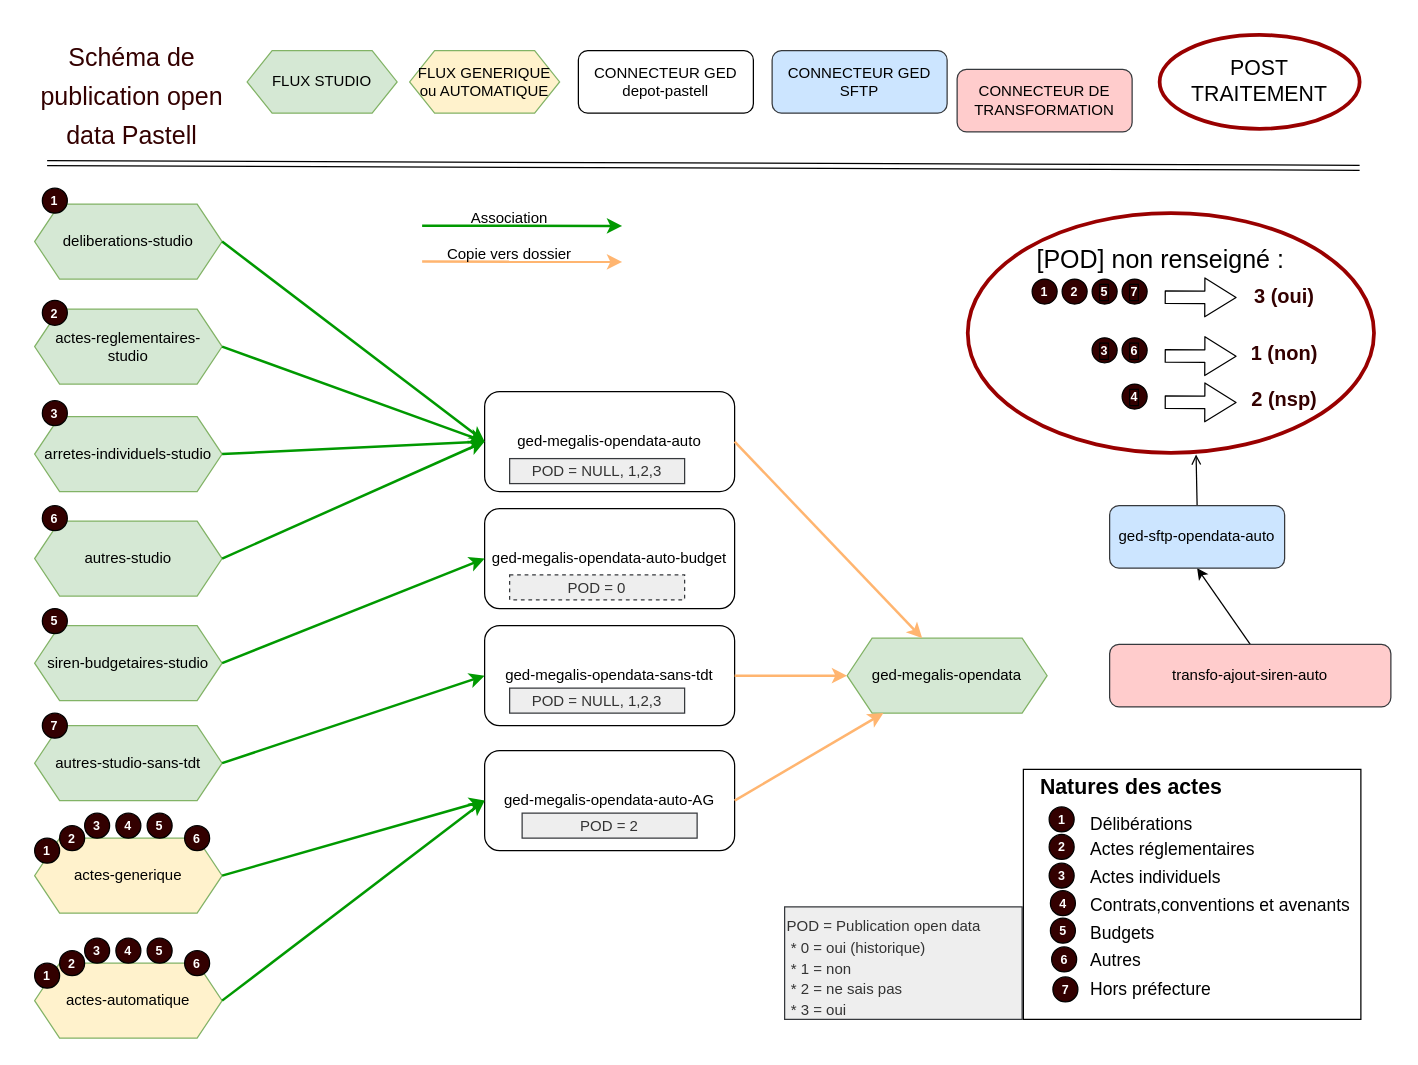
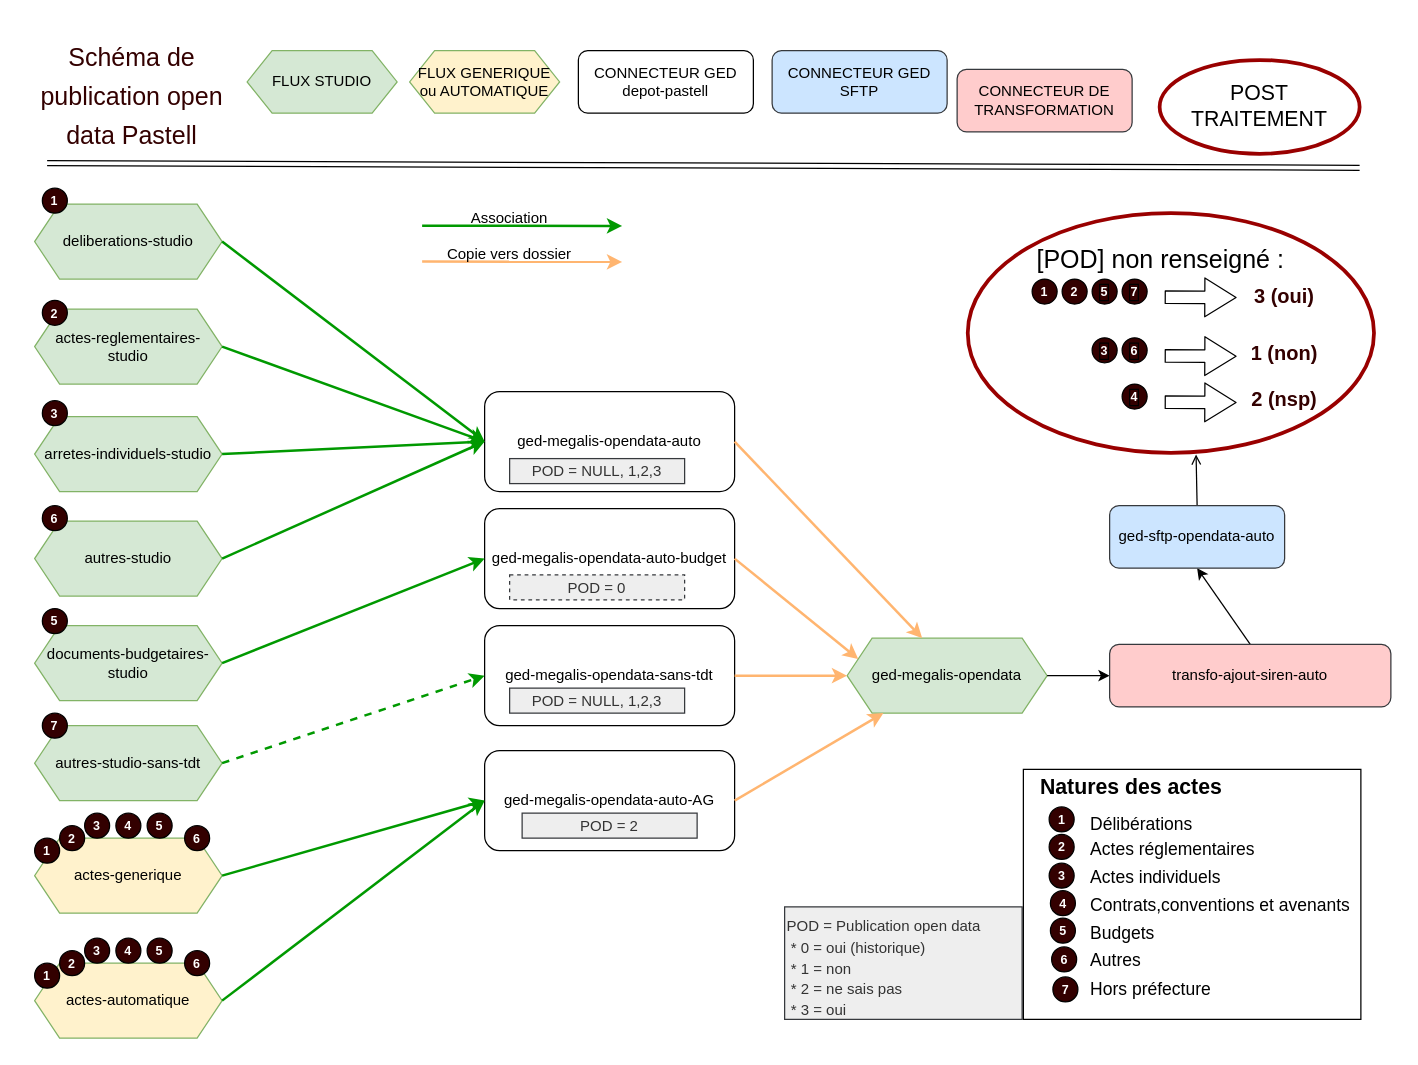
node "POST TRAITEMENT": moved (1259, 82) -> (1259, 107)
edge "ged-megalis-opendata-auto-budget" -> "ged-megalis-opendata": added
node "siren-budgetaires-studio": label "siren-budgetaires-studio" -> "documents-budgetaires-studio"
edge "ged-megalis-opendata" -> "transfo-ajout-siren-auto": added
edge "autres-studio-sans-tdt" -> "ged-megalis-opendata-sans-tdt": style solid -> dashed
